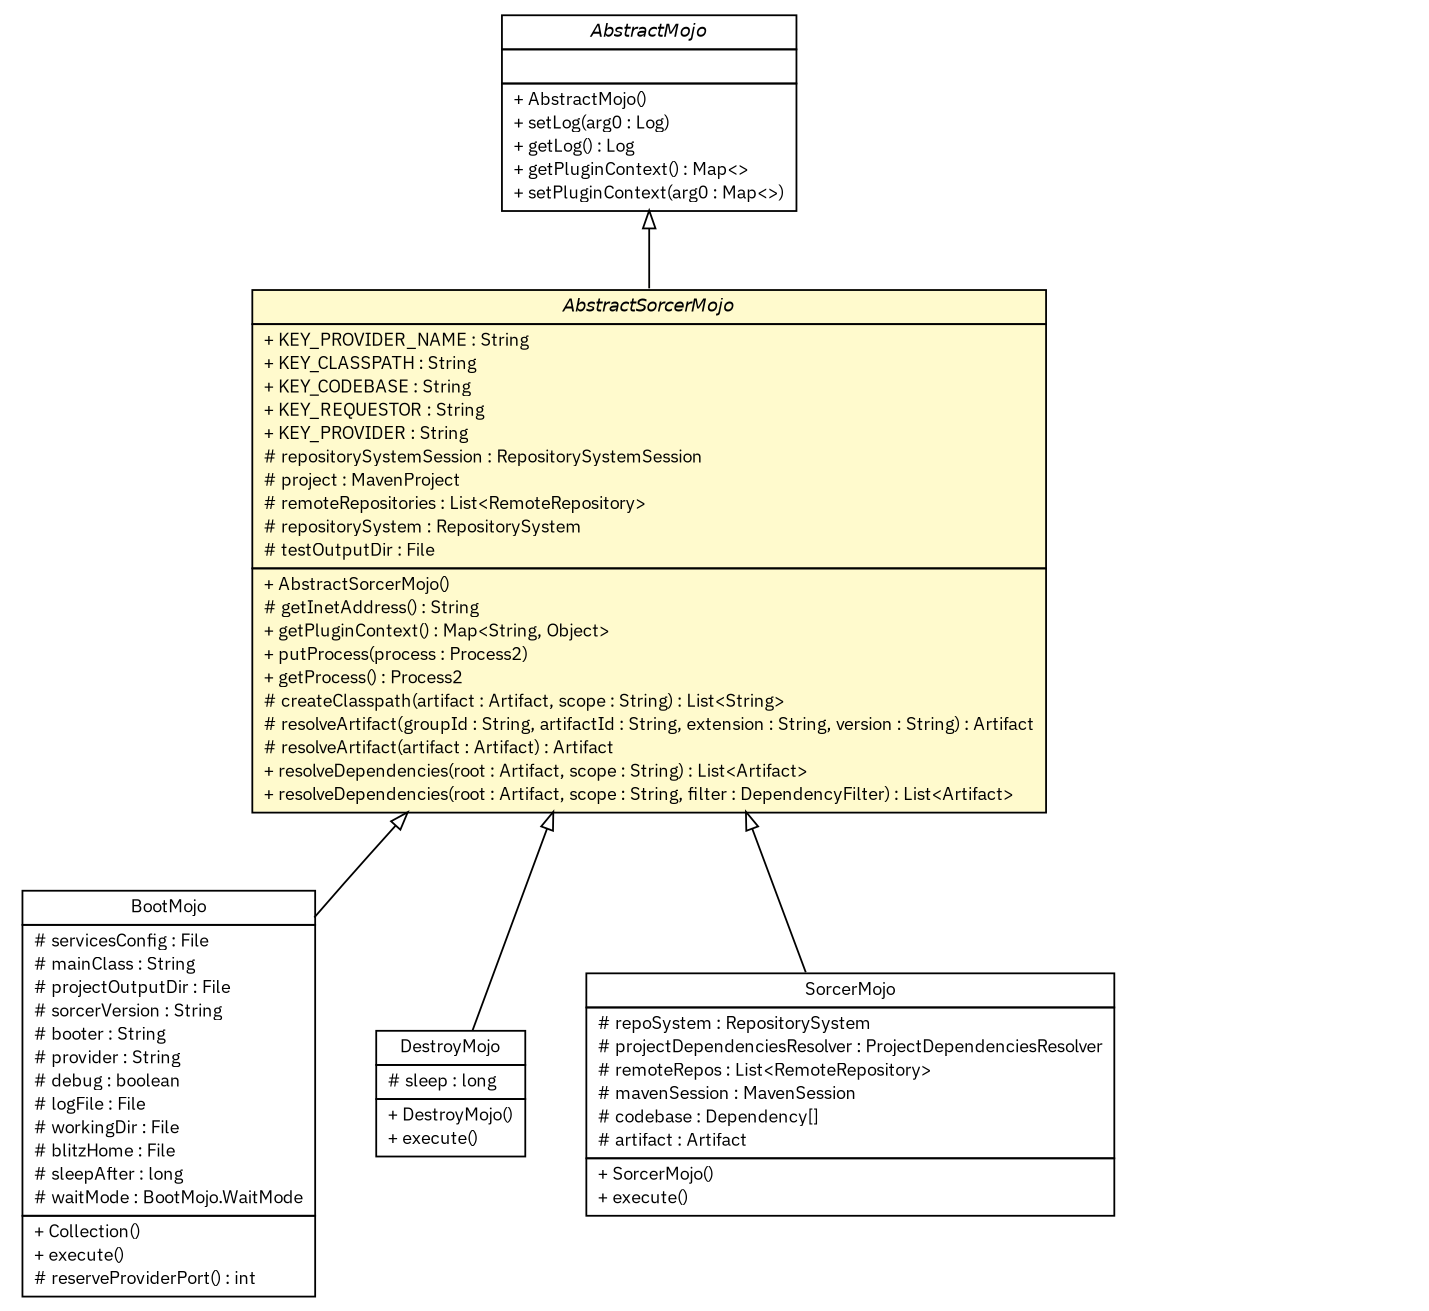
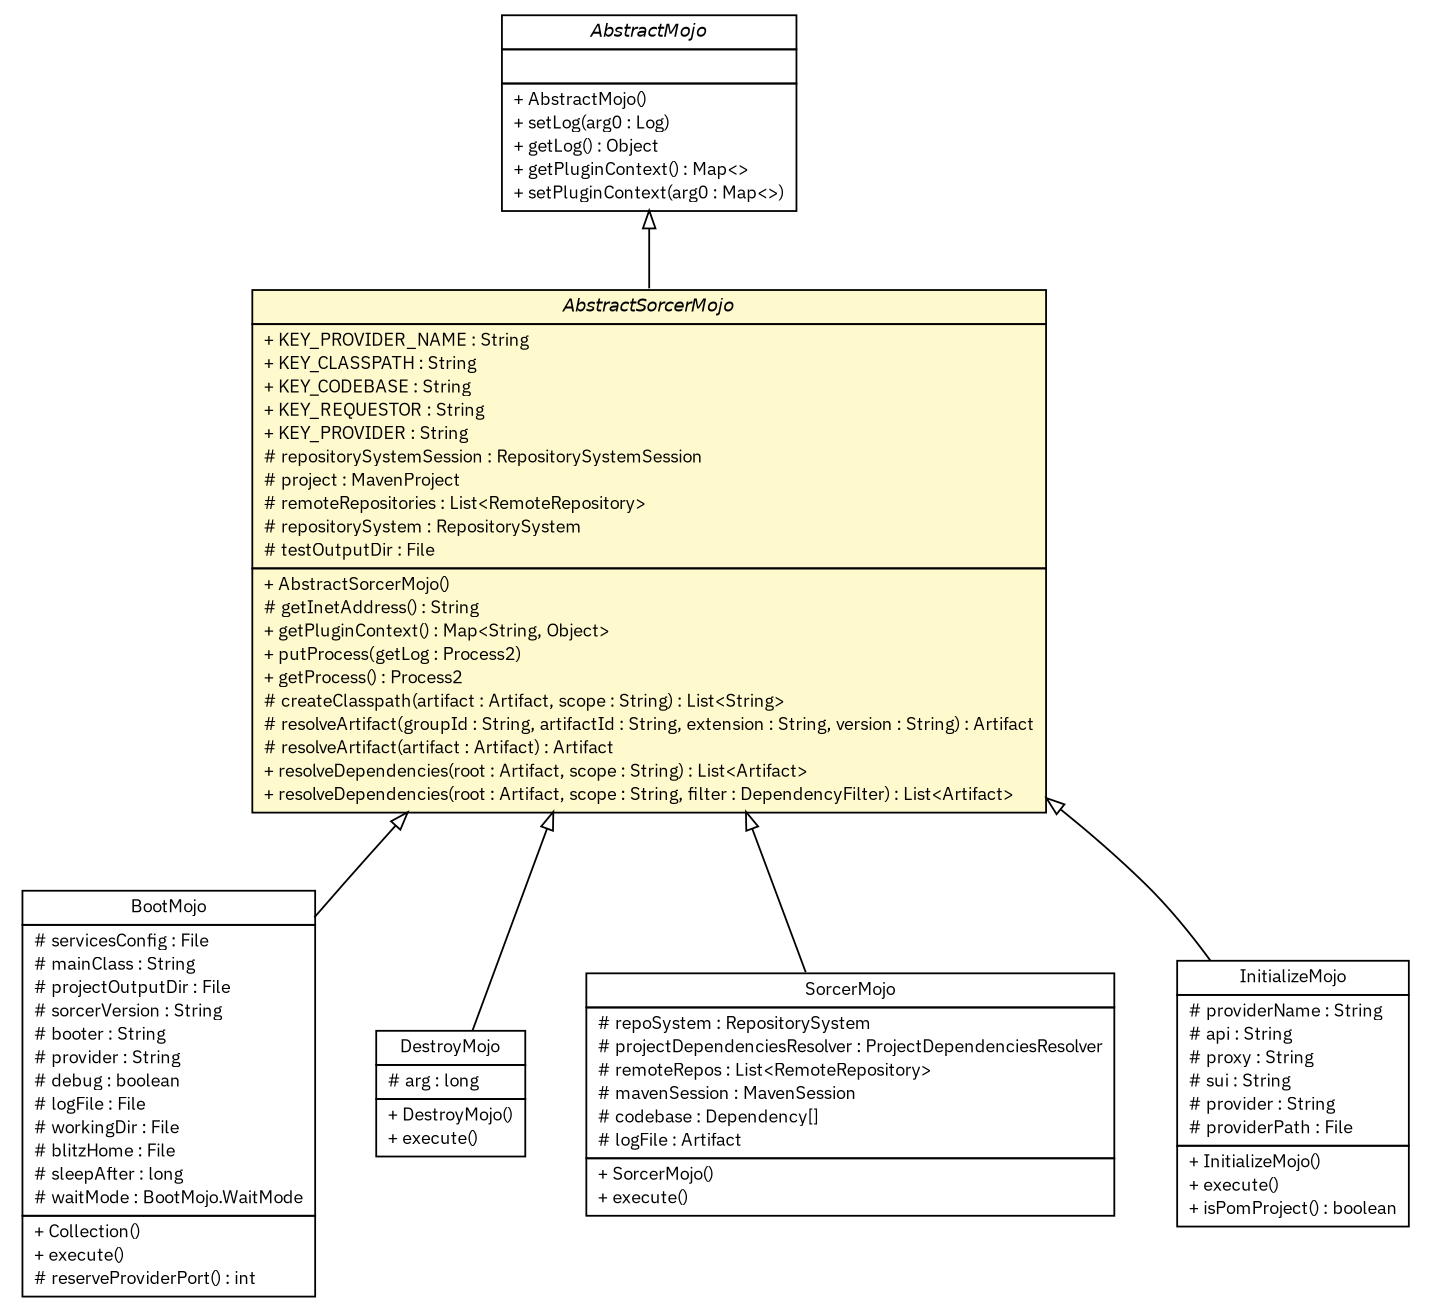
node "AbstractMojo": text "+ getLog() : Log" -> "+ getLog() : Object"
node "AbstractSorcerMojo": text "+ putProcess(process : Process2)" -> "+ putProcess(getLog : Process2)"
node "DestroyMojo": text "# sleep : long" -> "# arg : long"
node "InitializeMojo": added
node "SorcerMojo": text "# artifact : Artifact" -> "# logFile : Artifact"
